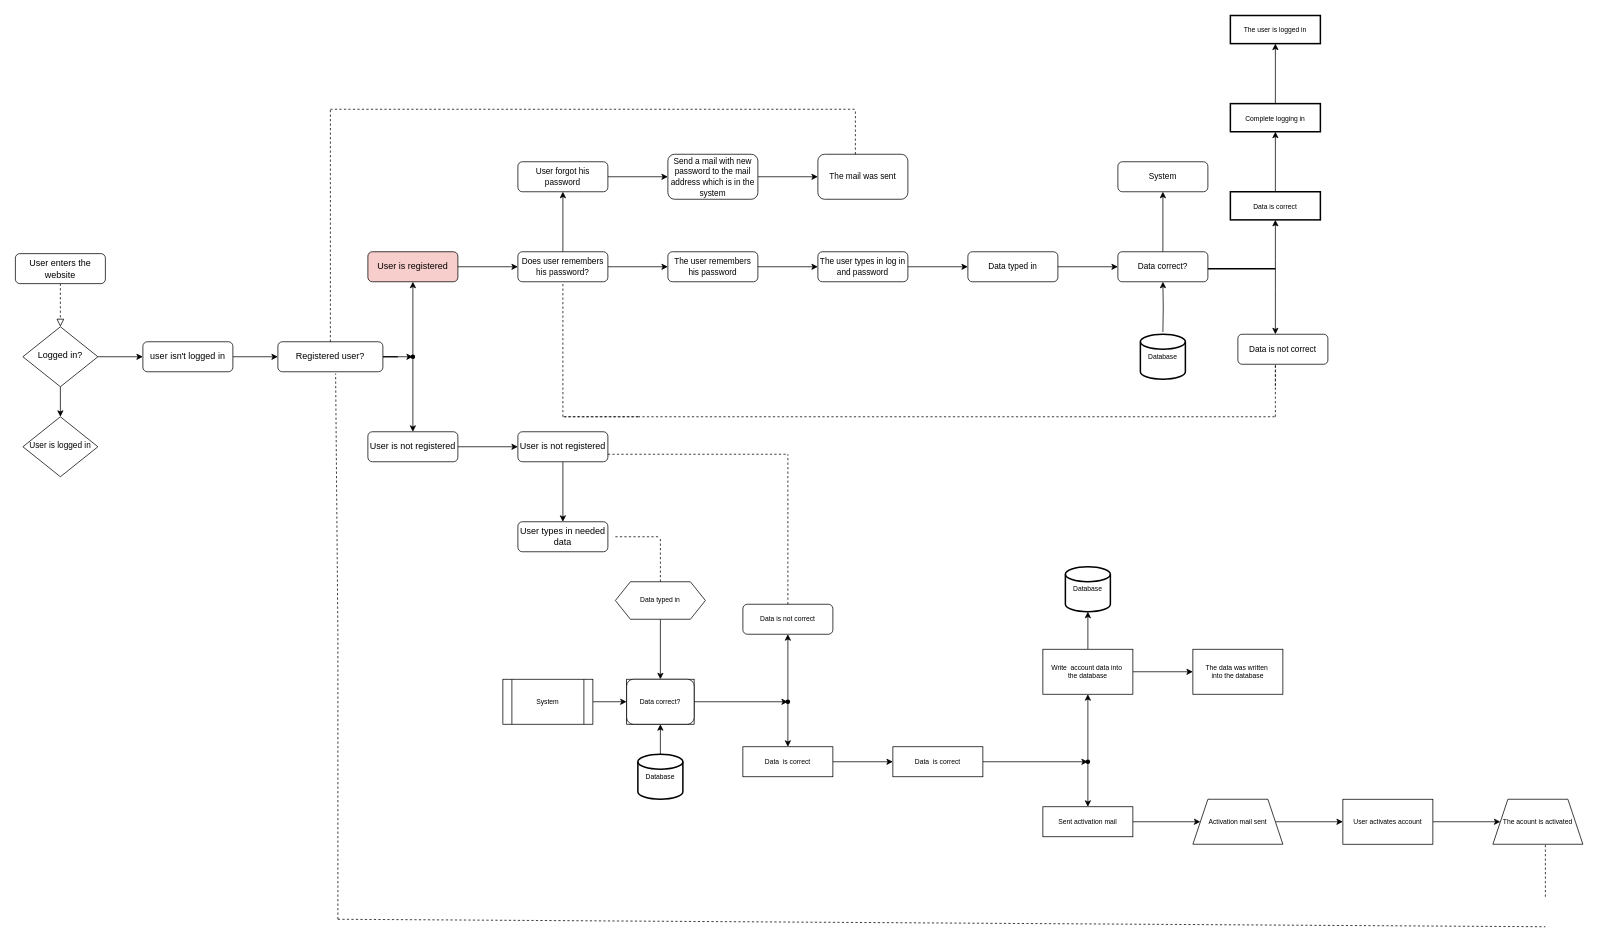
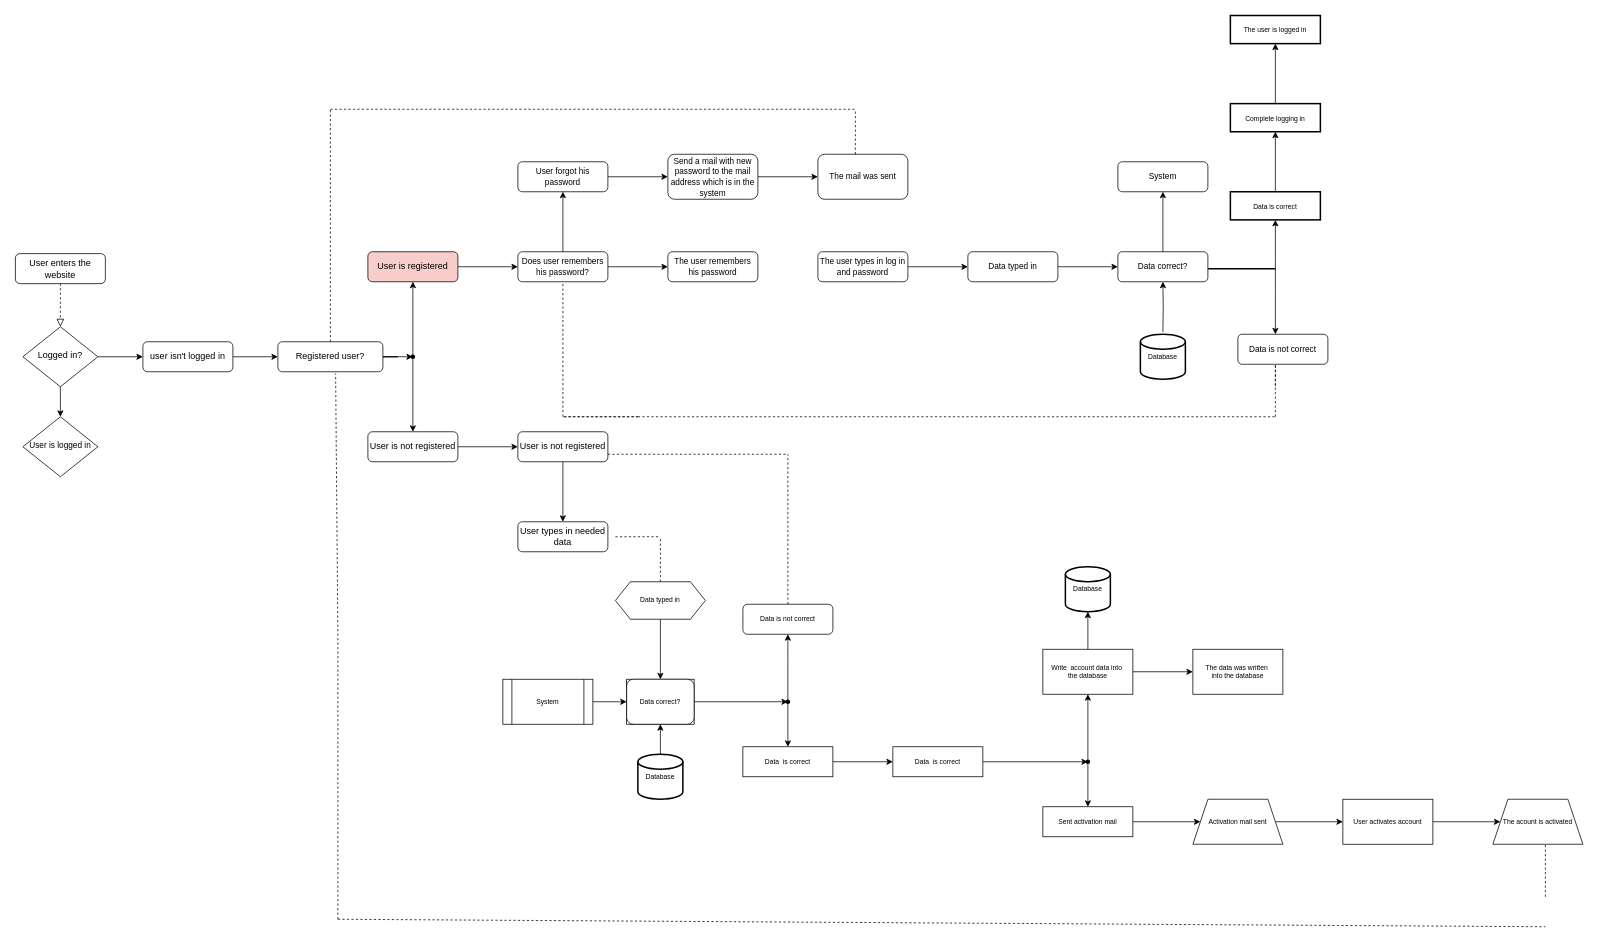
edge "The user remembers his password" -> "The user types in log in and password": removed
